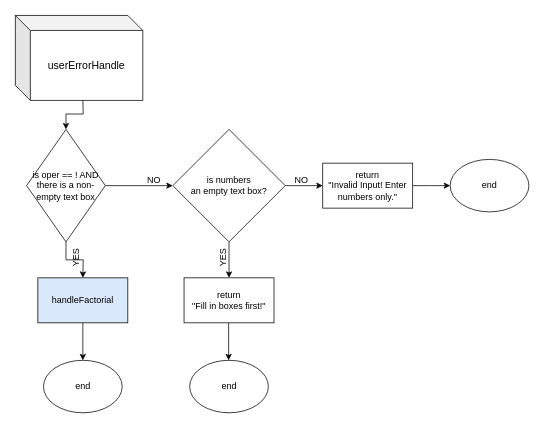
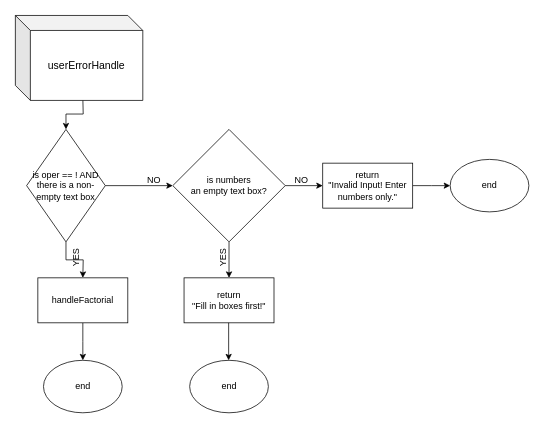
node "handleFactorial": fillcolor #dae8fc -> #ffffff
